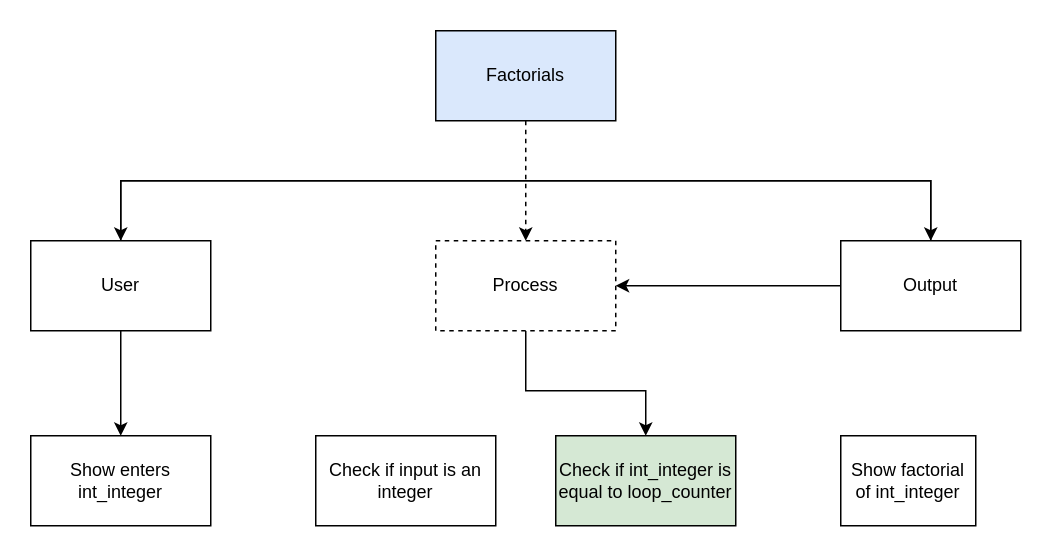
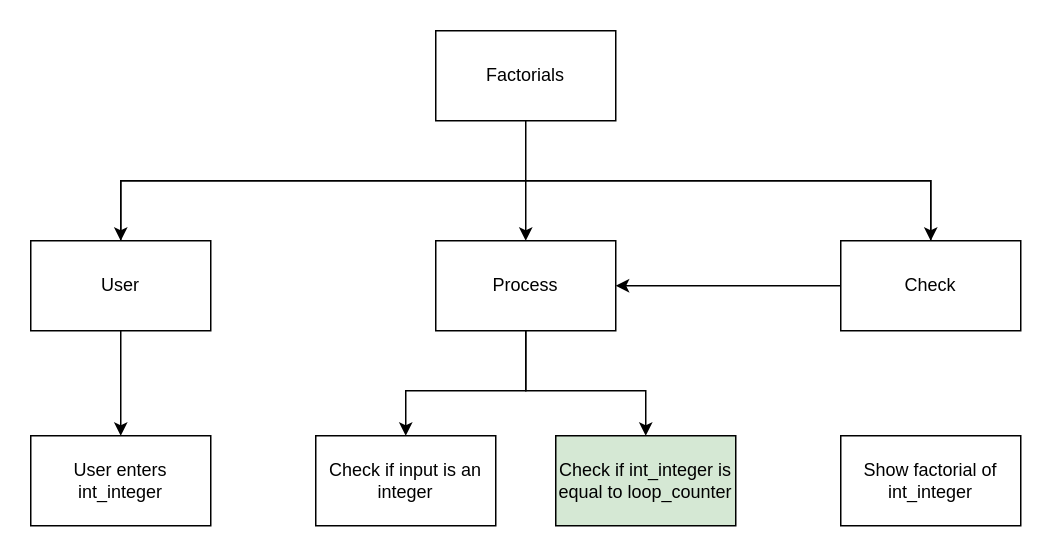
node "Factorials": fillcolor #dae8fc -> #ffffff
edge "Factorials" -> "Process": style dashed -> solid
node "Process": style dashed -> solid
node "Output": label "Output" -> "Check"
edge "Process" -> "Check if input is an integer": added
node "Show enters int_integer": label "Show enters int_integer" -> "User enters int_integer"
node "Show factorial of int_integer": size 135x90 -> 180x90
